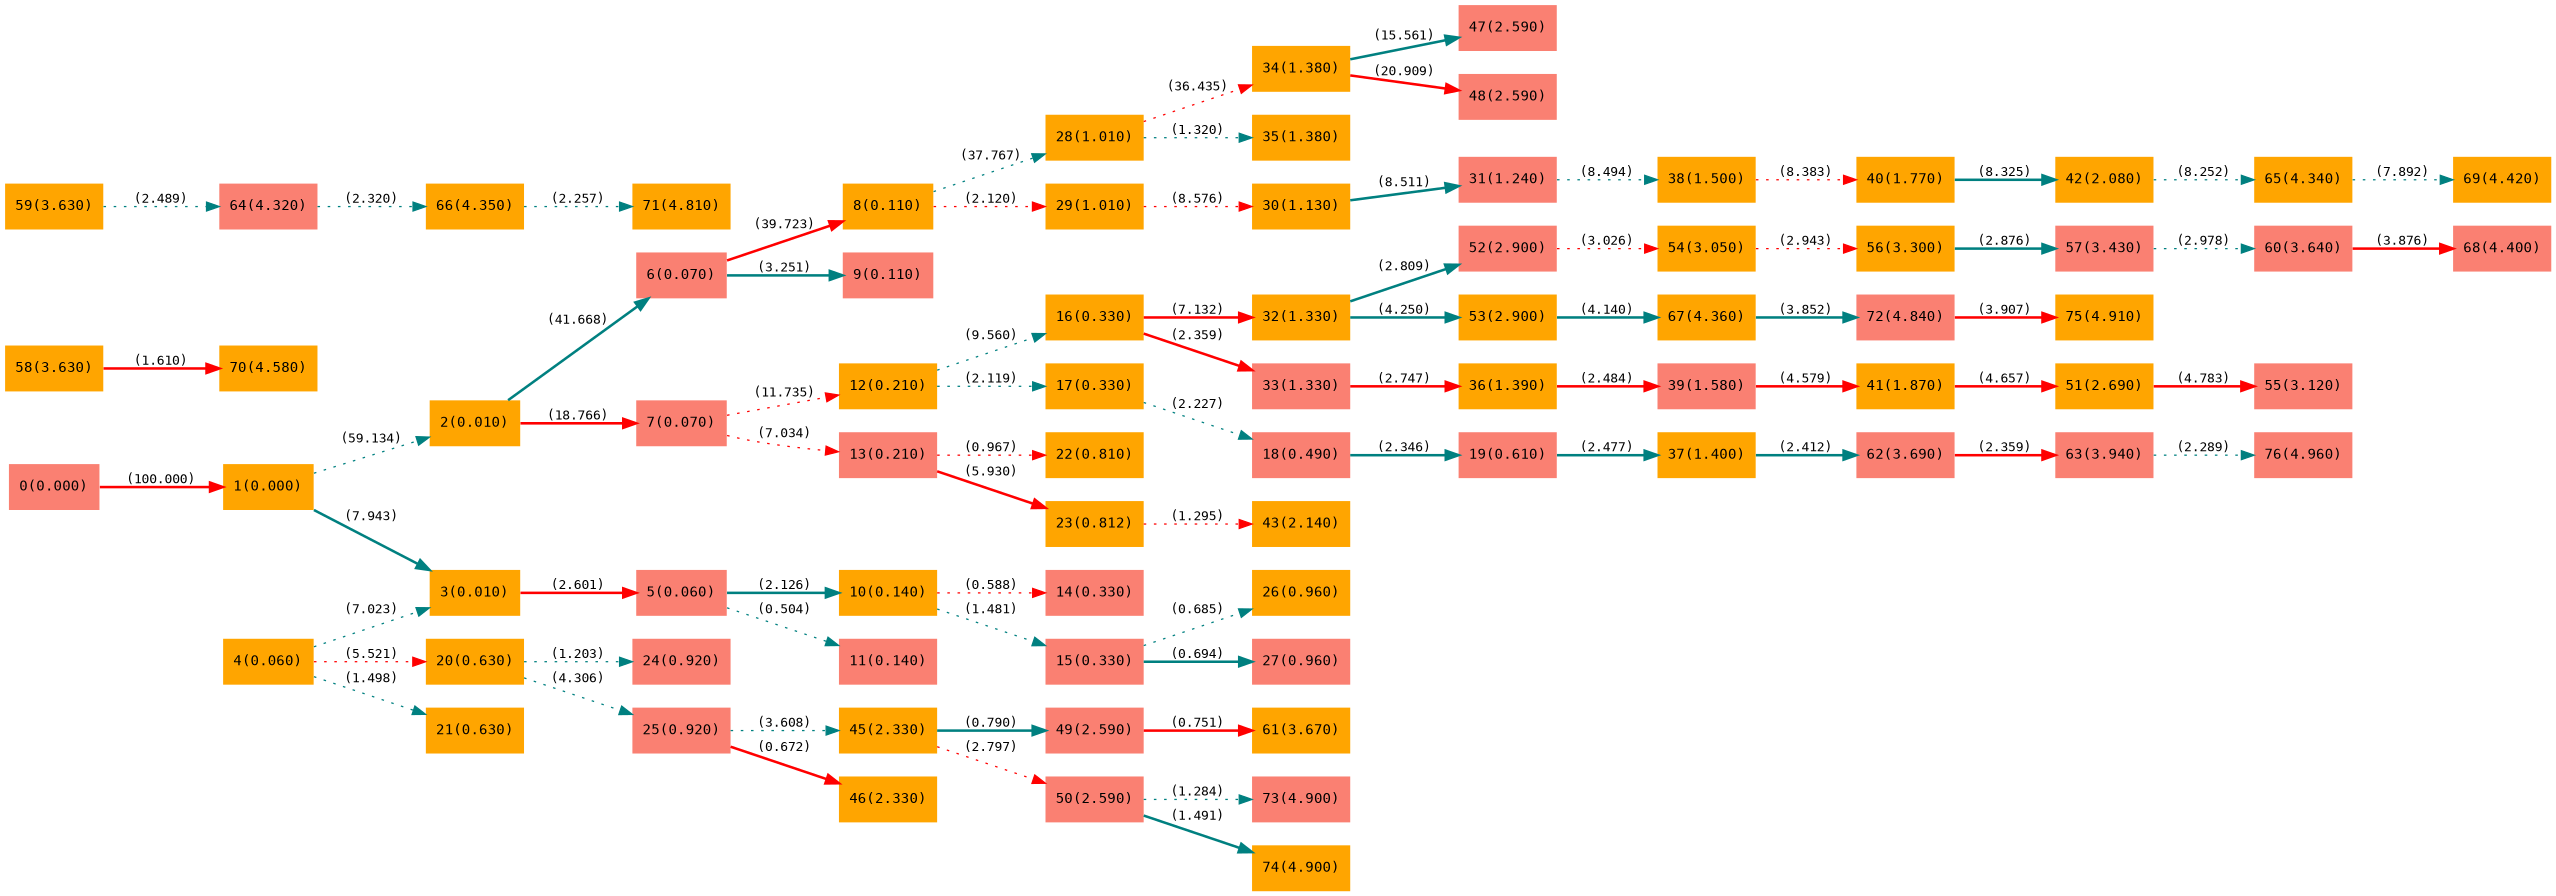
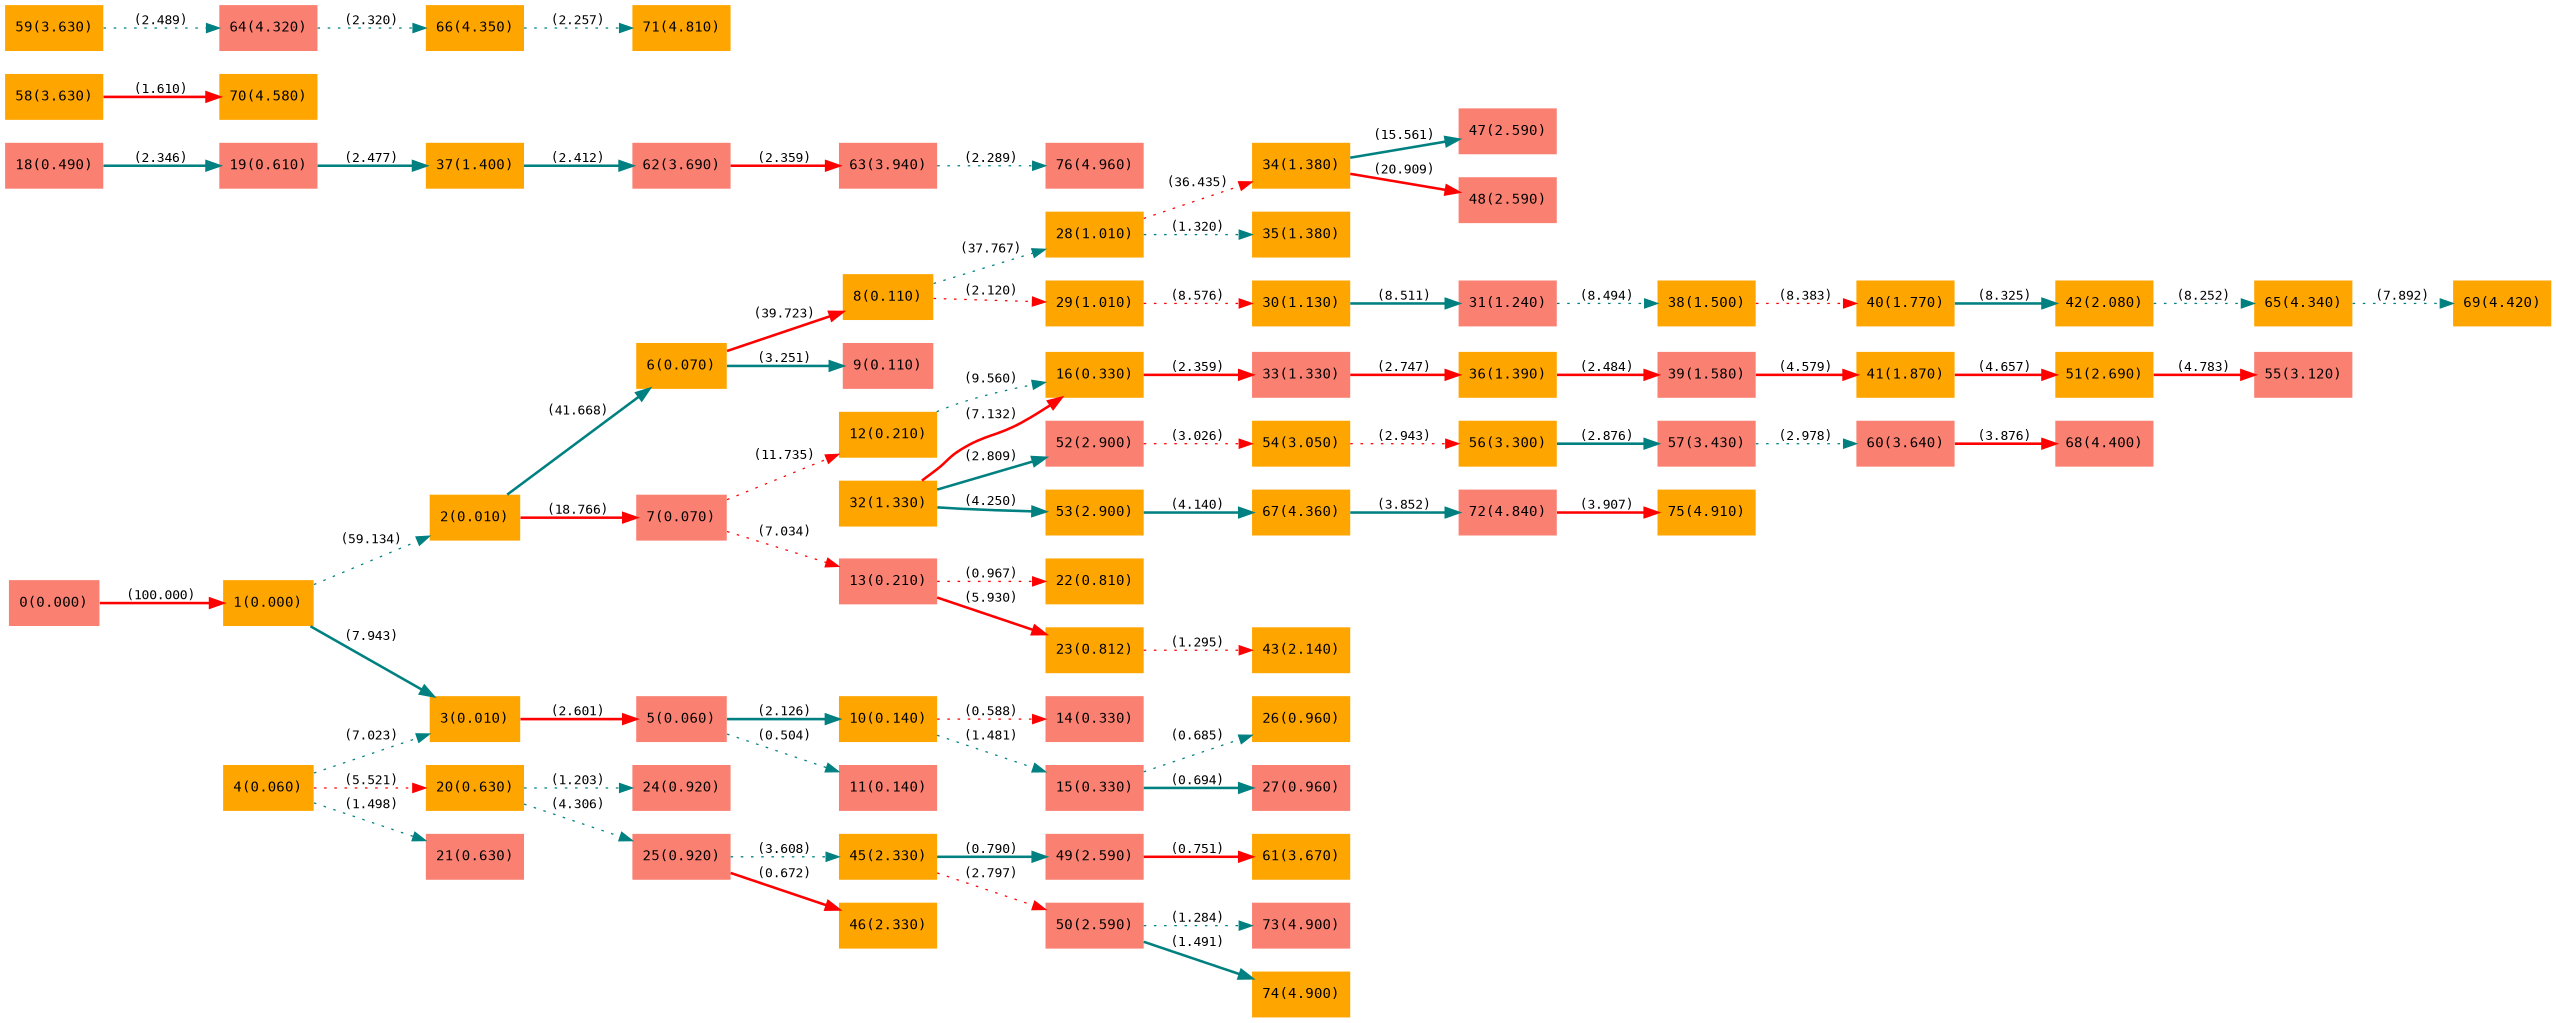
node "6(0.070)": fillcolor salmon -> orange
edge "16(0.330)" -> "32(1.330)": reversed
node "17(0.330)": removed
node "21(0.630)": fillcolor orange -> salmon
